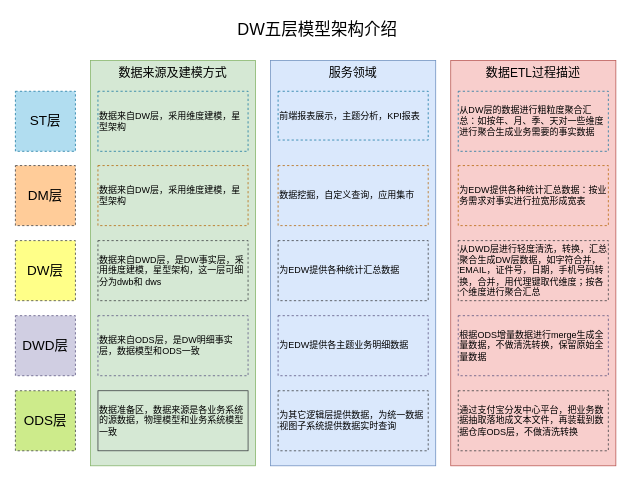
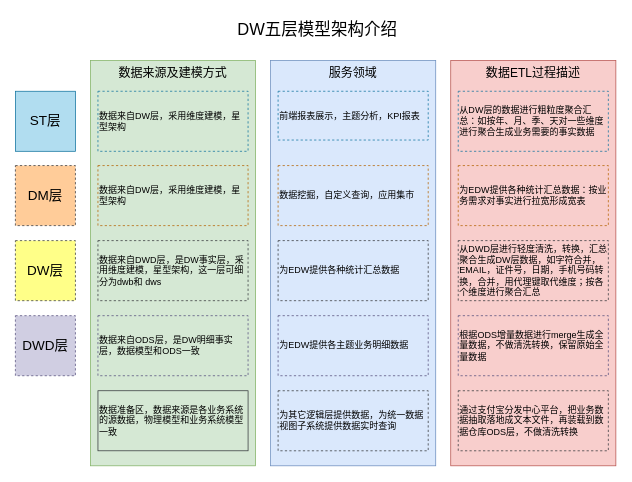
node "ST层": style dashed -> solid
node "ODS层": removed
